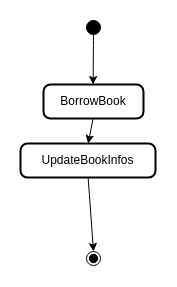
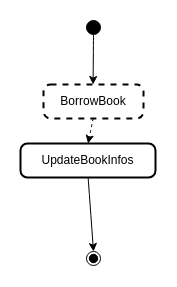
node "BorrowBook": style solid -> dashed
edge "BorrowBook" -> "UpdateBookInfos": style solid -> dashed
